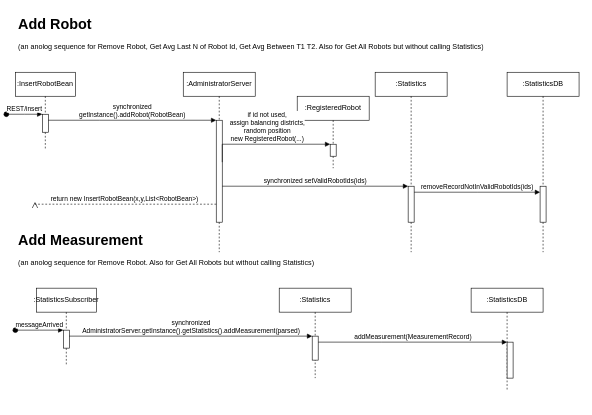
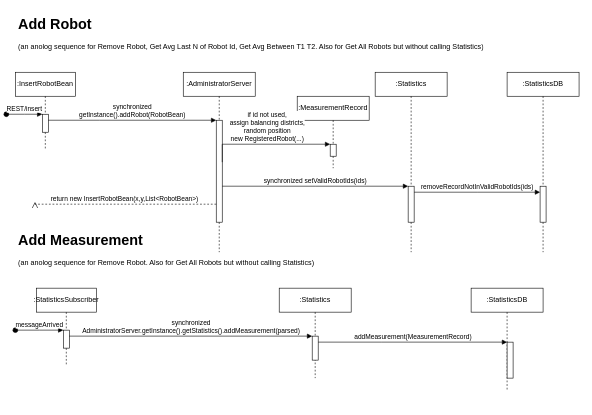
node ":RegisteredRobot": label ":RegisteredRobot" -> ":MeasurementRecord"
